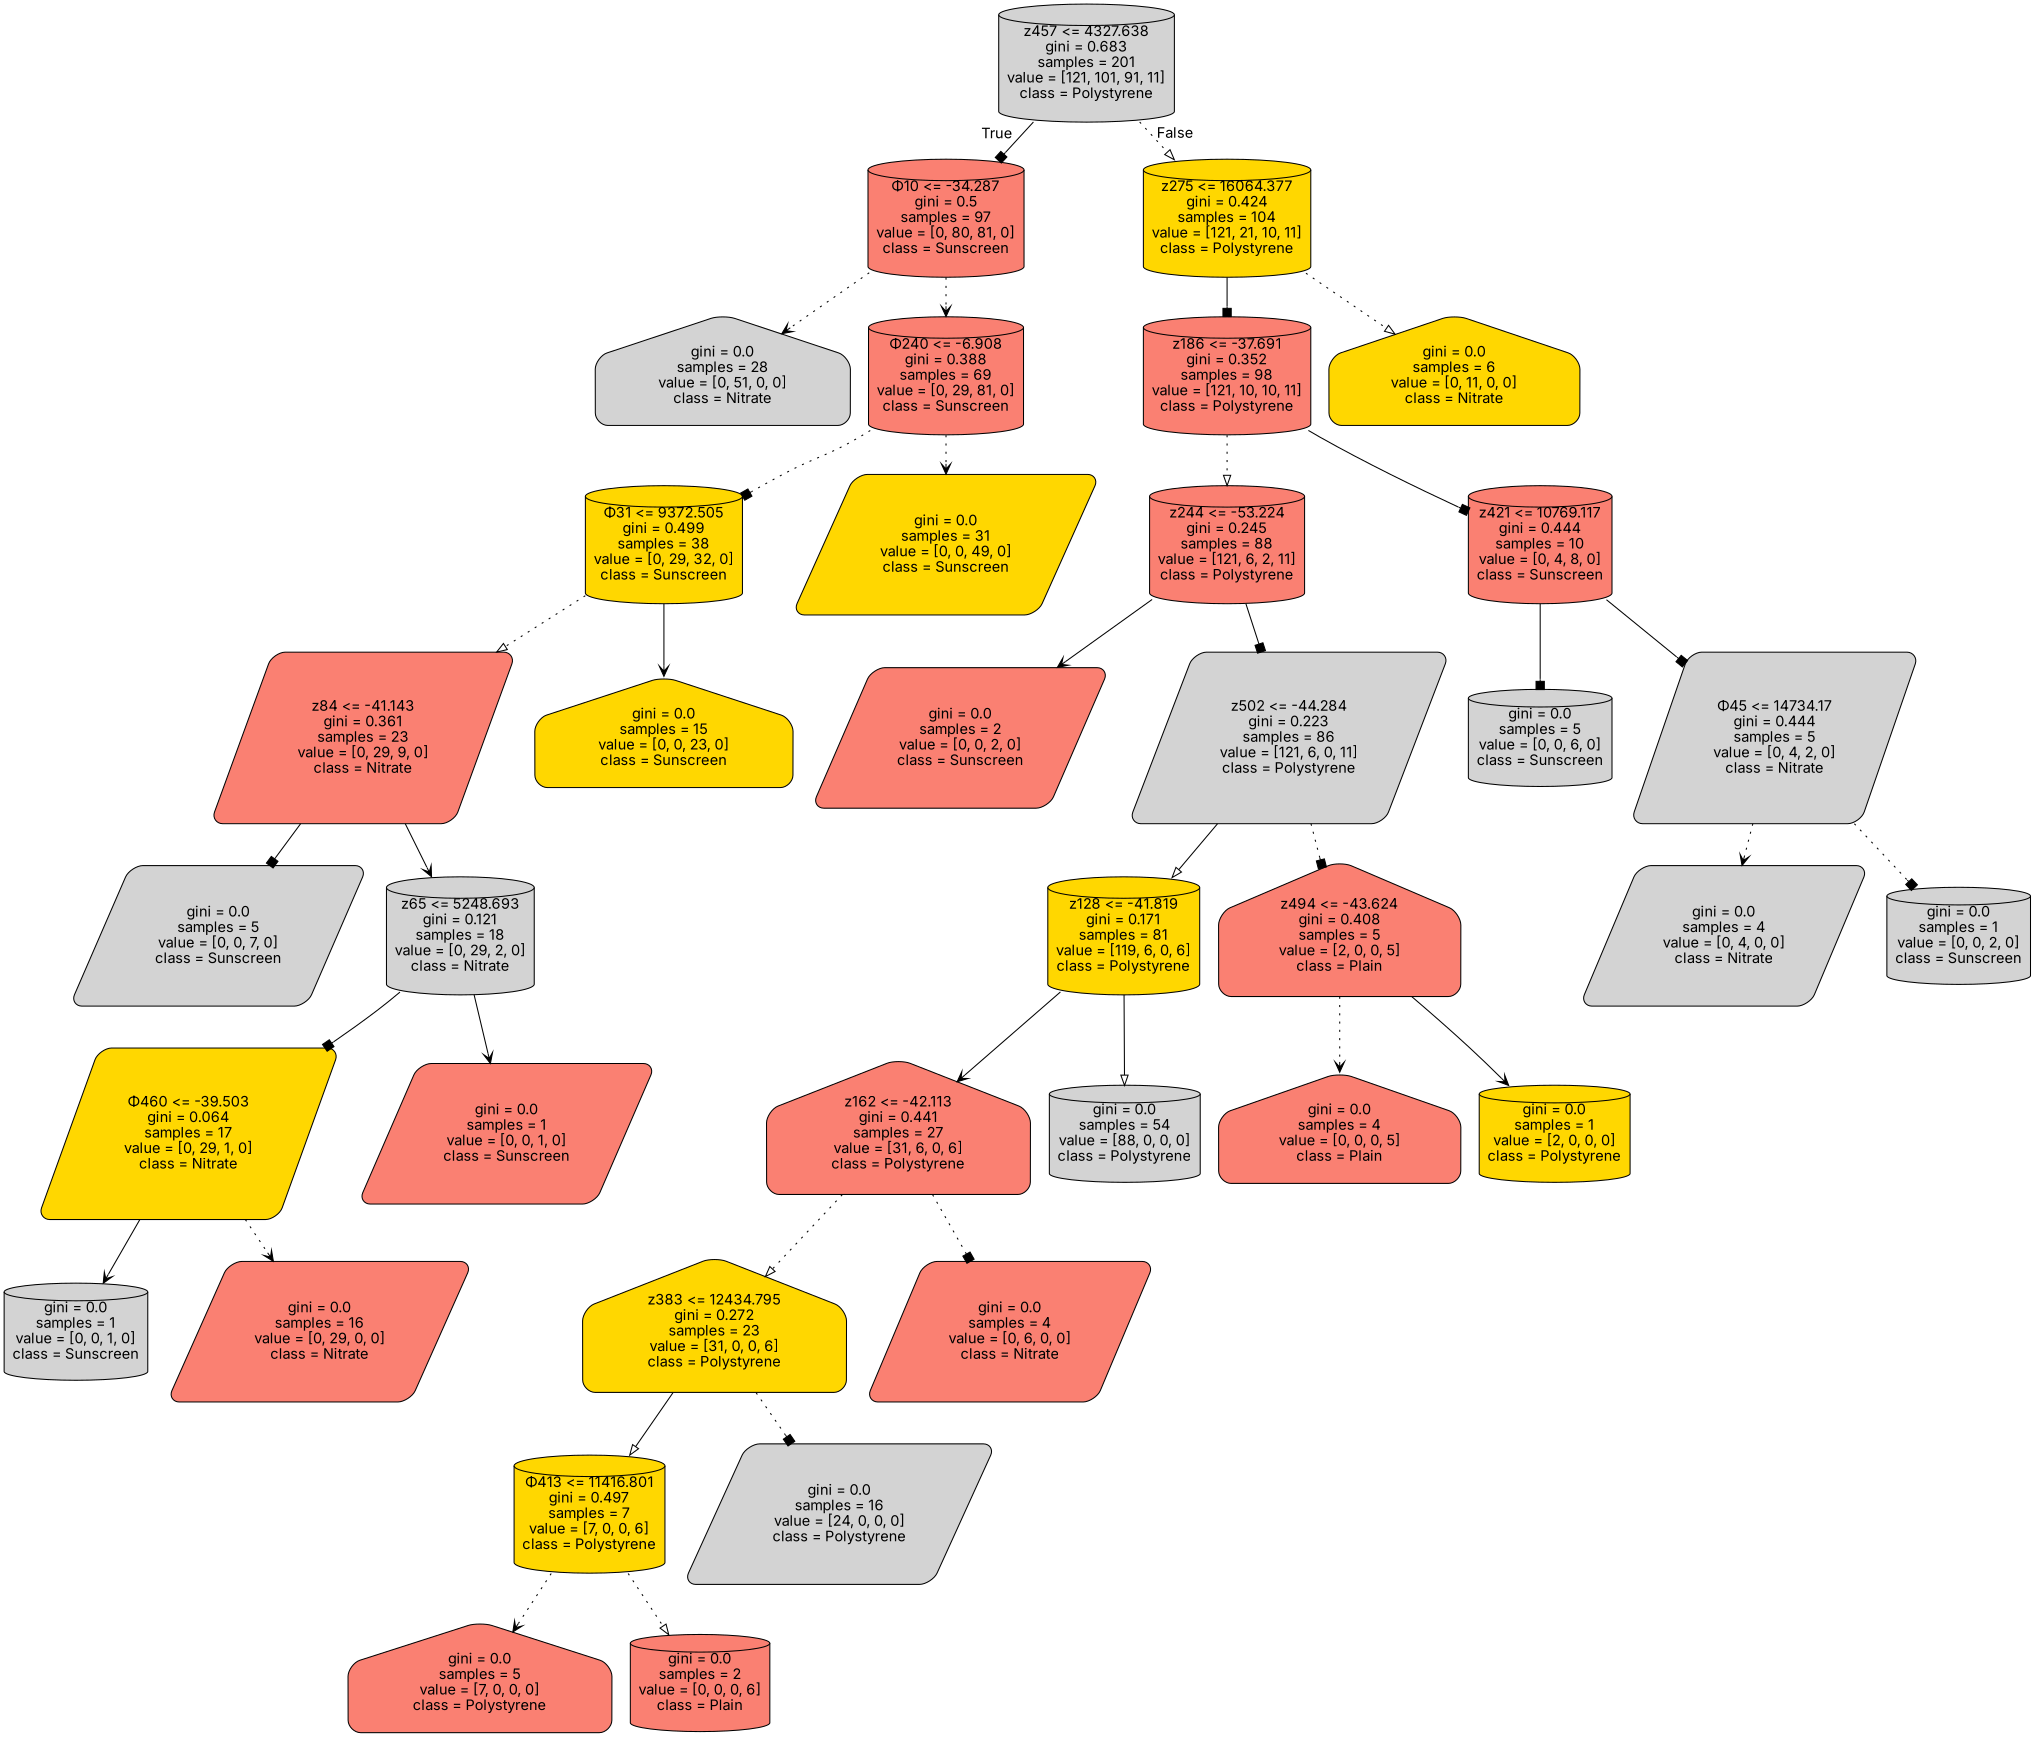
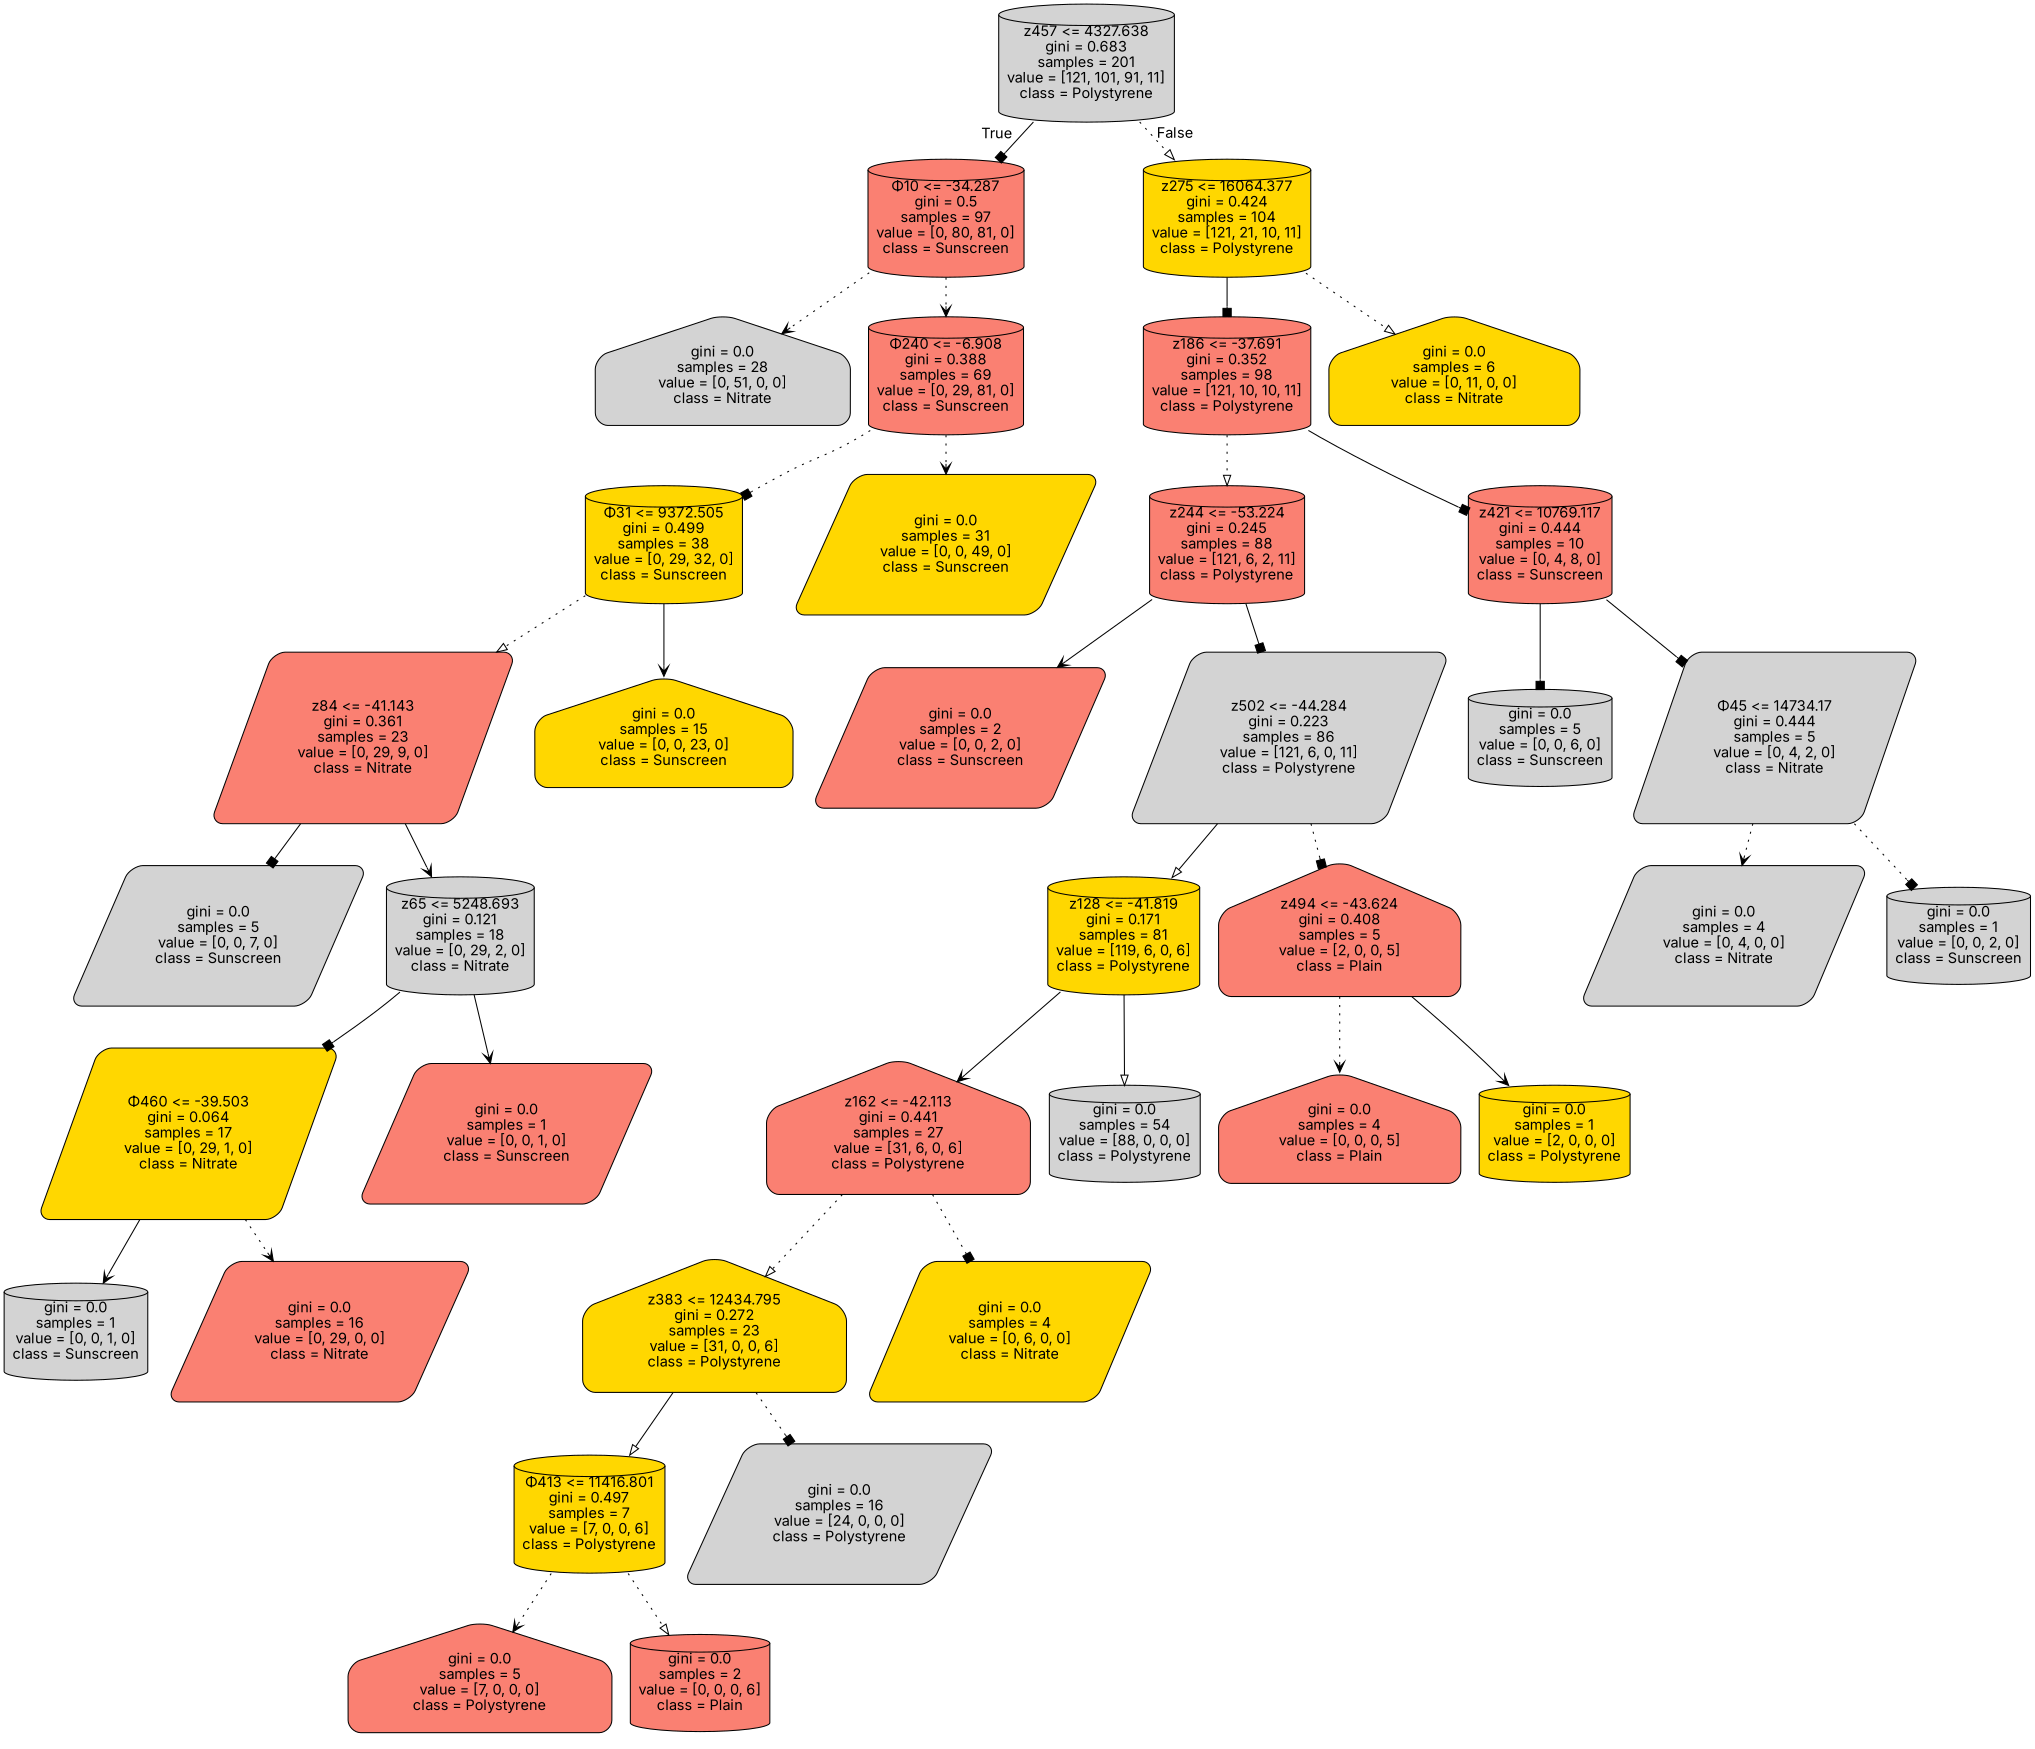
node "gini = 0.0 samples = 4 value = [0, 6, 0, 0] class = Nitrate": fillcolor salmon -> gold
